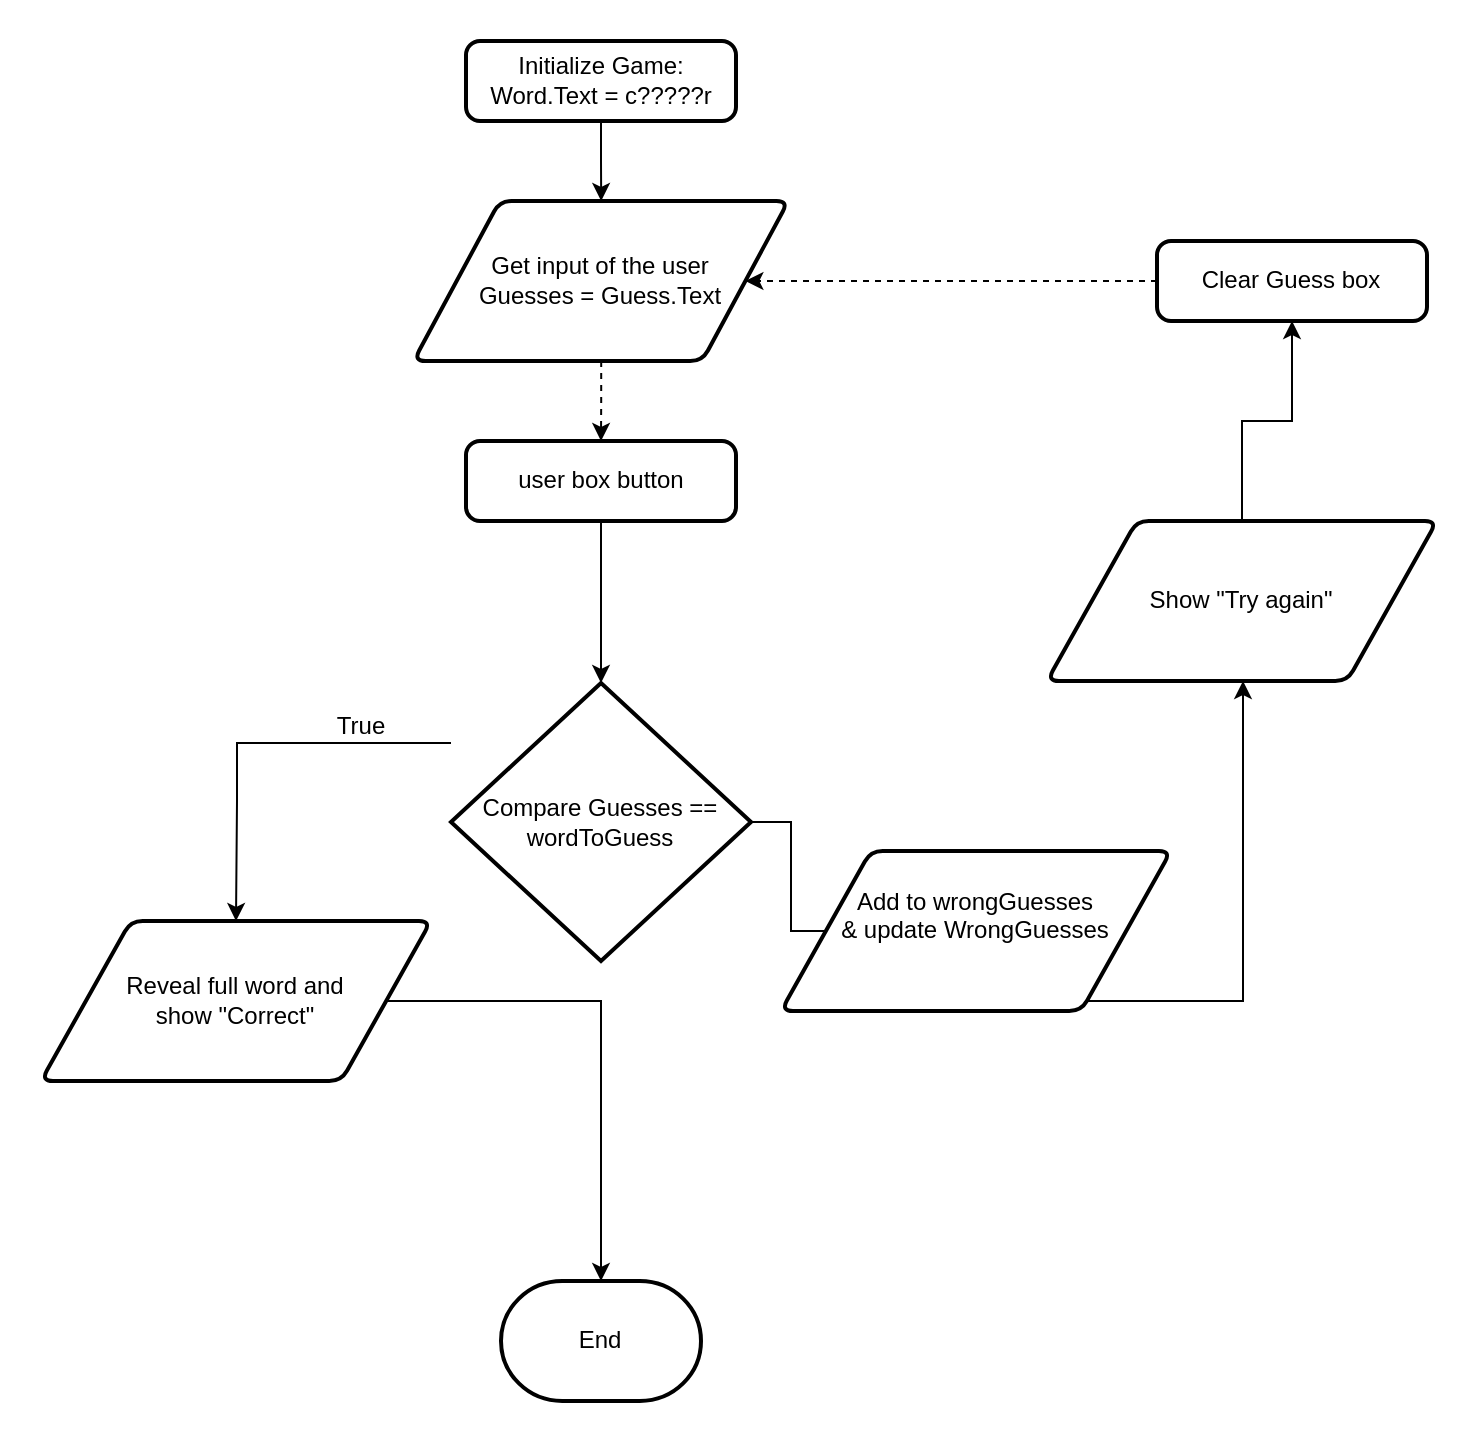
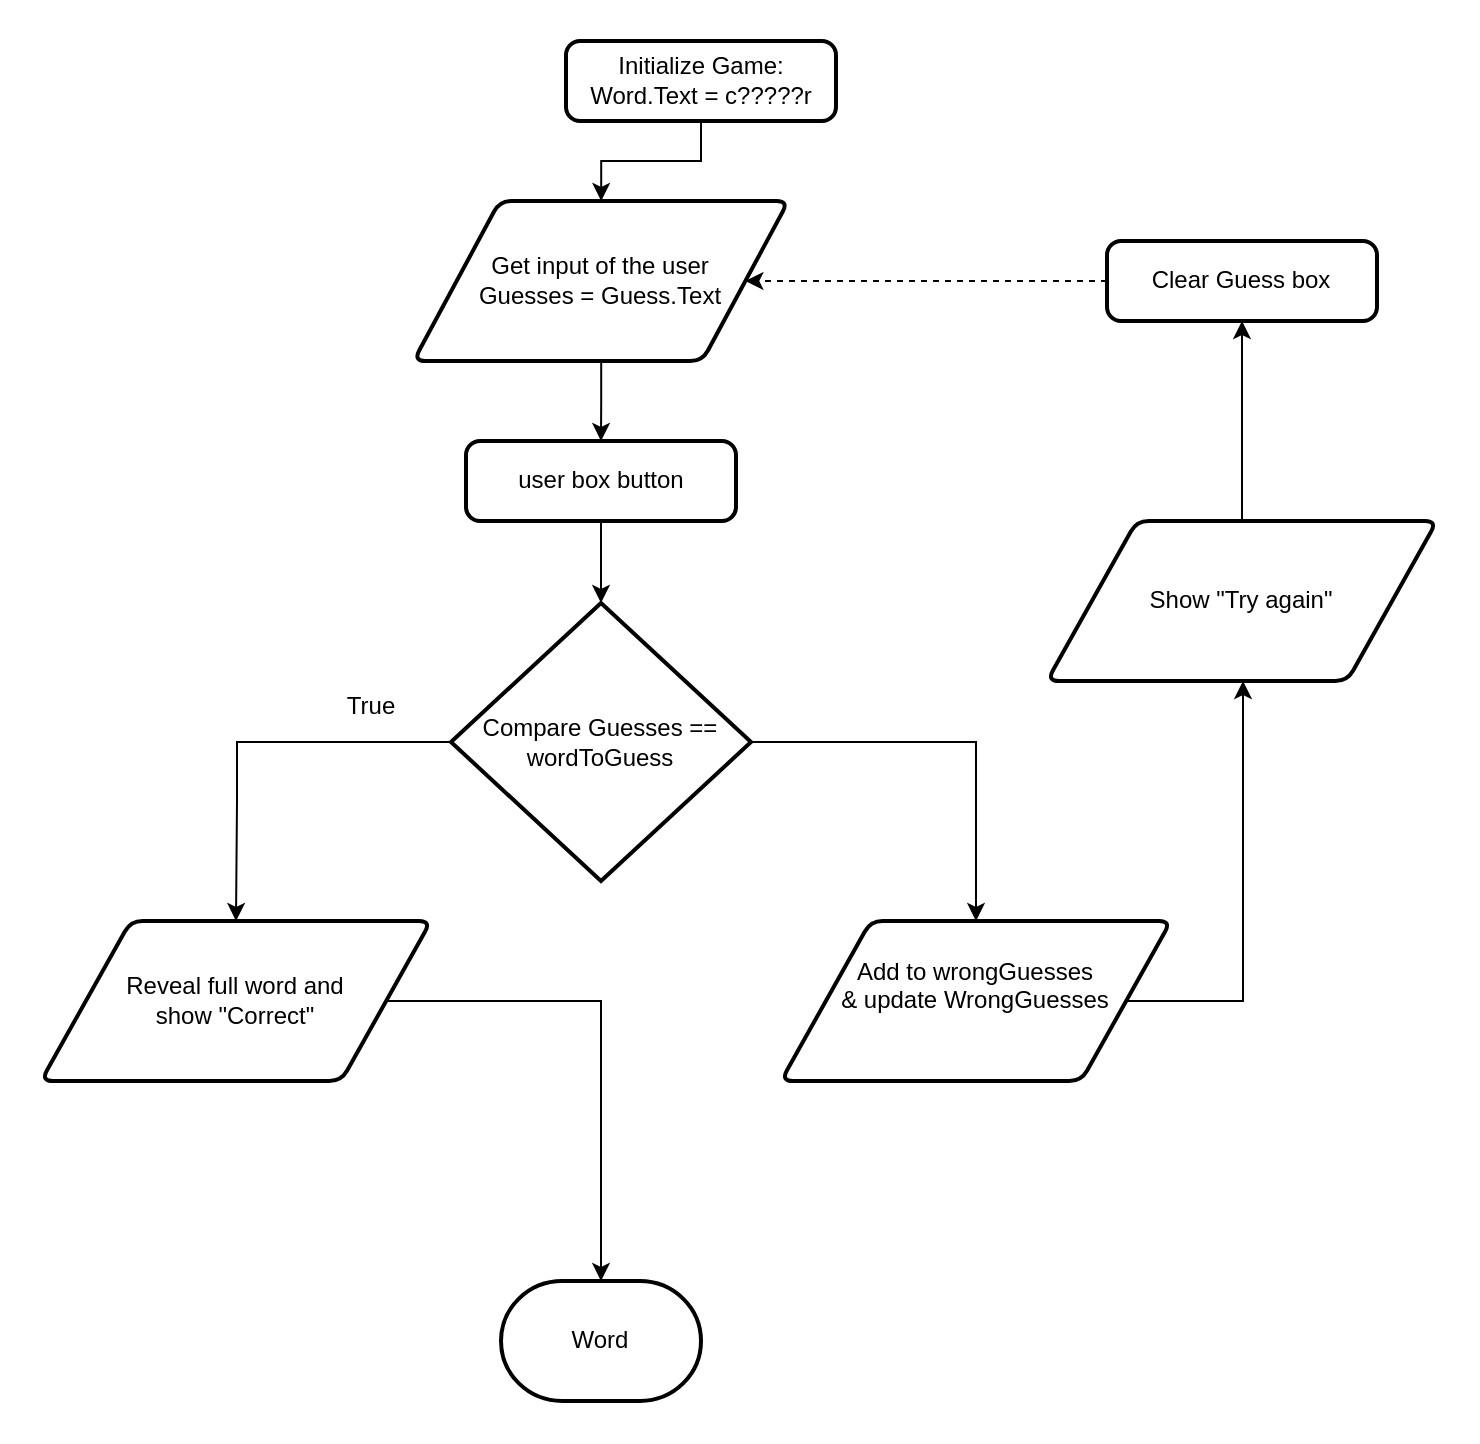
node "Initialize Game: Word.Text = c?????r": moved (601, 81) -> (701, 81)
node "Clear Guess box": moved (1292, 281) -> (1242, 281)
edge "Get input of the user Guesses = Guess.Text" -> "user box button": style dashed -> solid
node "True": moved (361, 727) -> (371, 707)
node "Compare Guesses == wordToGuess": moved (601, 822) -> (601, 742)
node "Add to wrongGuesses & update WrongGuesses": moved (976, 931) -> (976, 1001)
node "End": label "End" -> "Word"
